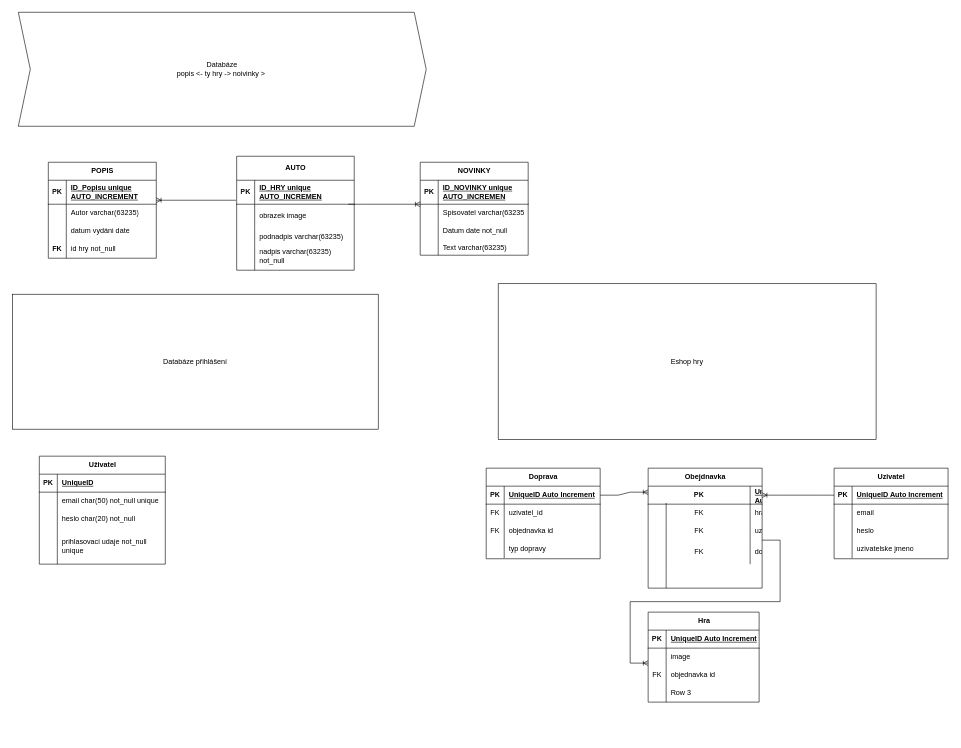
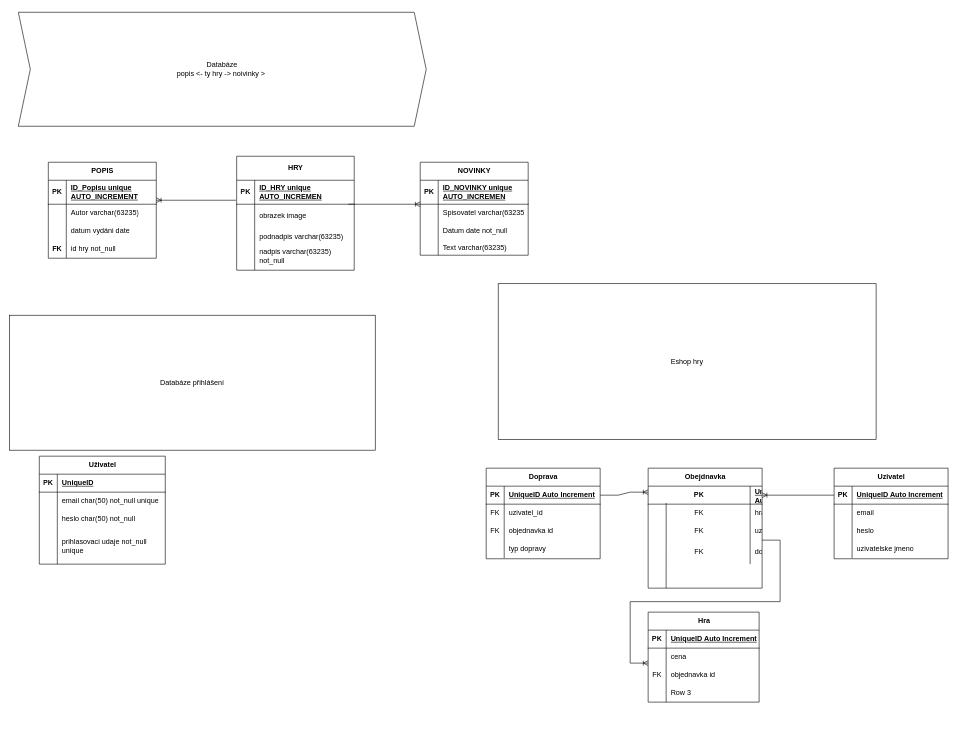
node "AUTO": label "AUTO" -> "HRY"
node "Databáze přihlášení": moved (195, 362) -> (192, 383)
node "heslo char(20) not_null": label "heslo char(20) not_null" -> "heslo char(50) not_null"
node "image": label "image" -> "cena"
